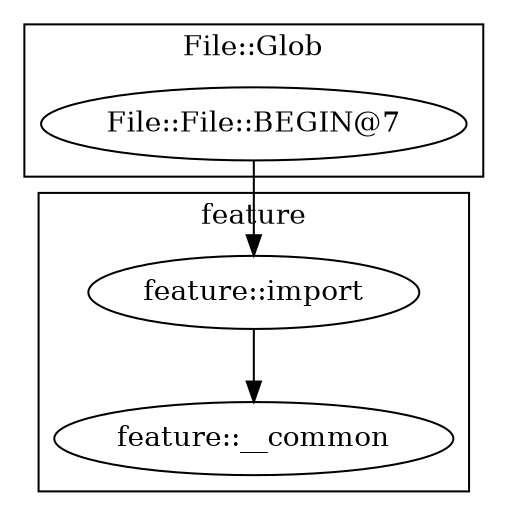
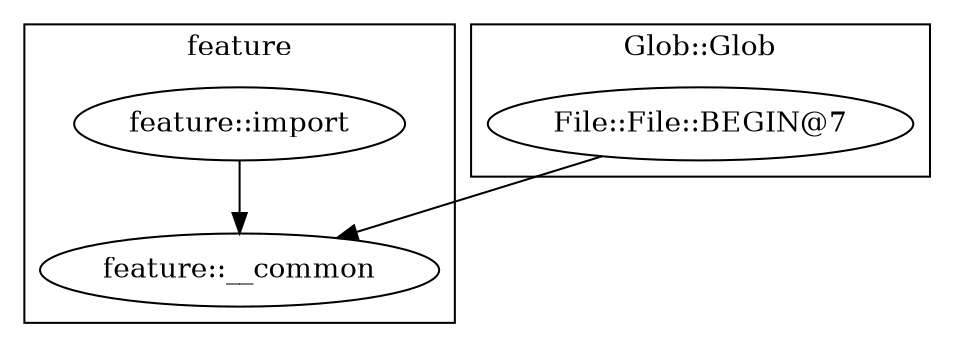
cluster "File::Glob": label "File::Glob" -> "Glob::Glob"
edge "File::File::BEGIN@7" -> "feature::import": now "File::File::BEGIN@7" -> "feature::__common"
